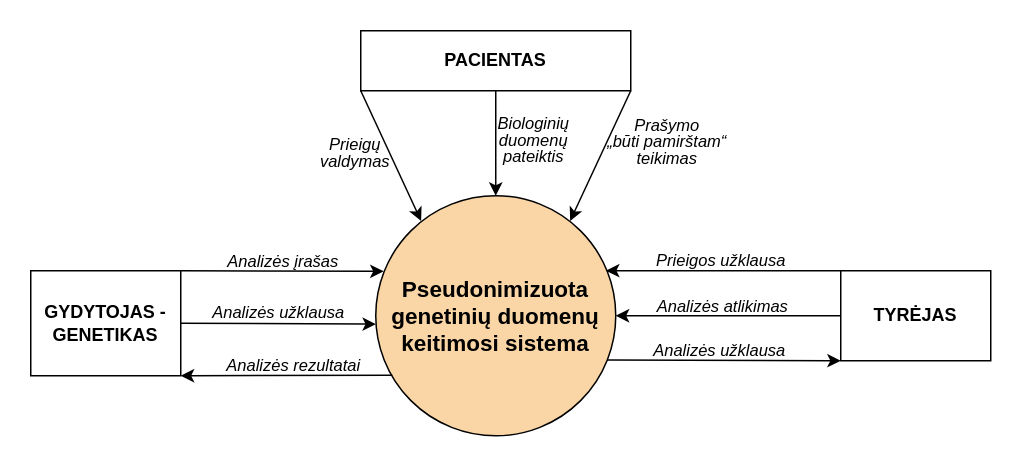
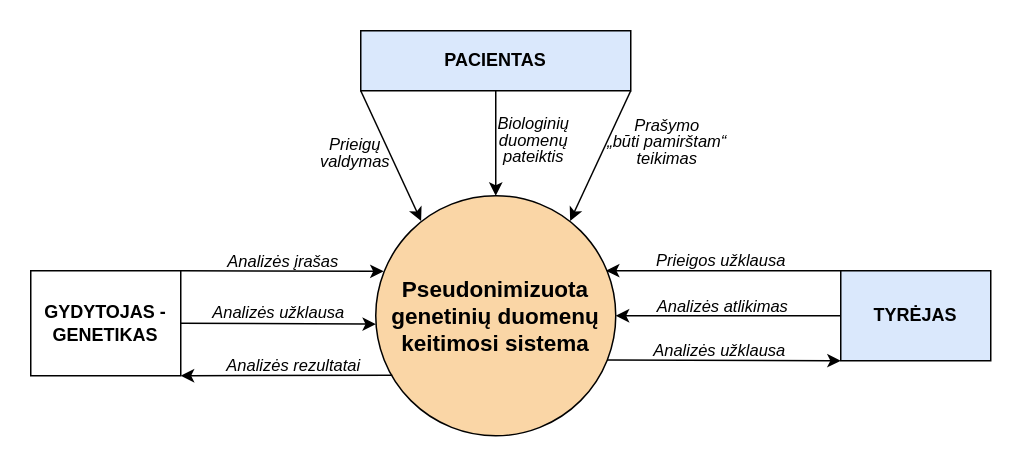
node "PACIENTAS": fillcolor #ffffff -> #dae8fc
node "TYRĖJAS": fillcolor #ffffff -> #dae8fc
